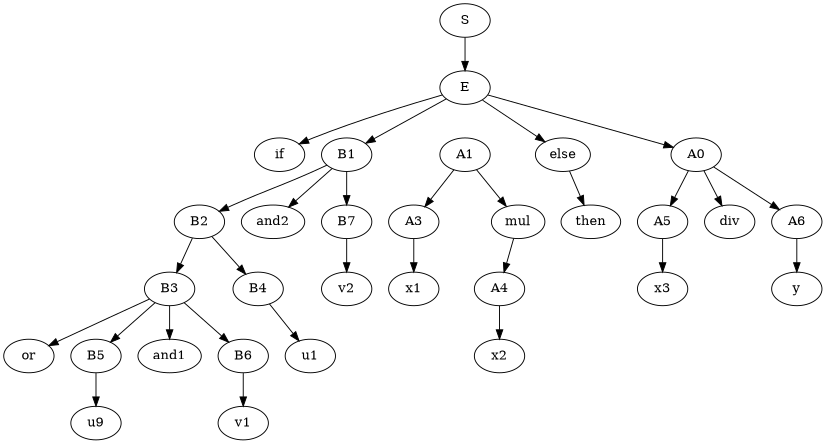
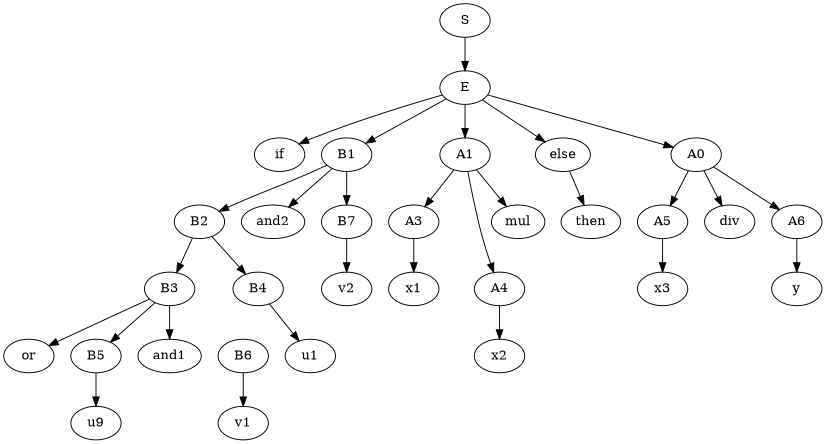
edge "E" -> "A1": added
edge "mul" -> "A4": now "A1" -> "A4"
edge "B3" -> "B6": removed
